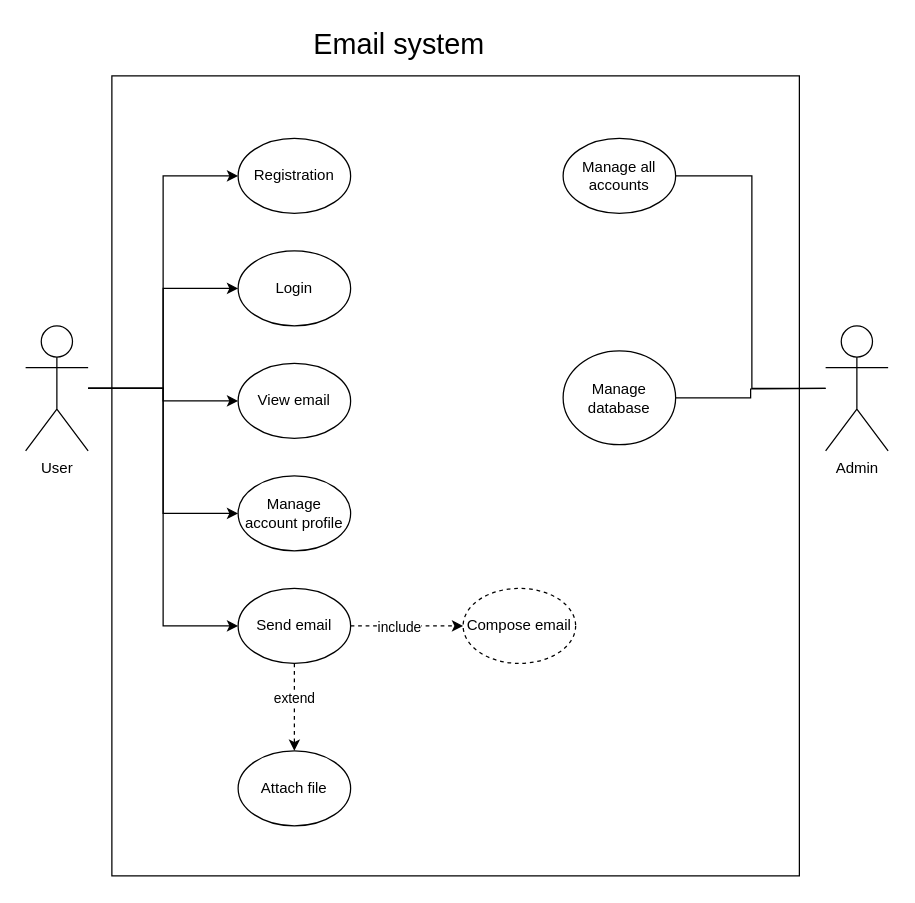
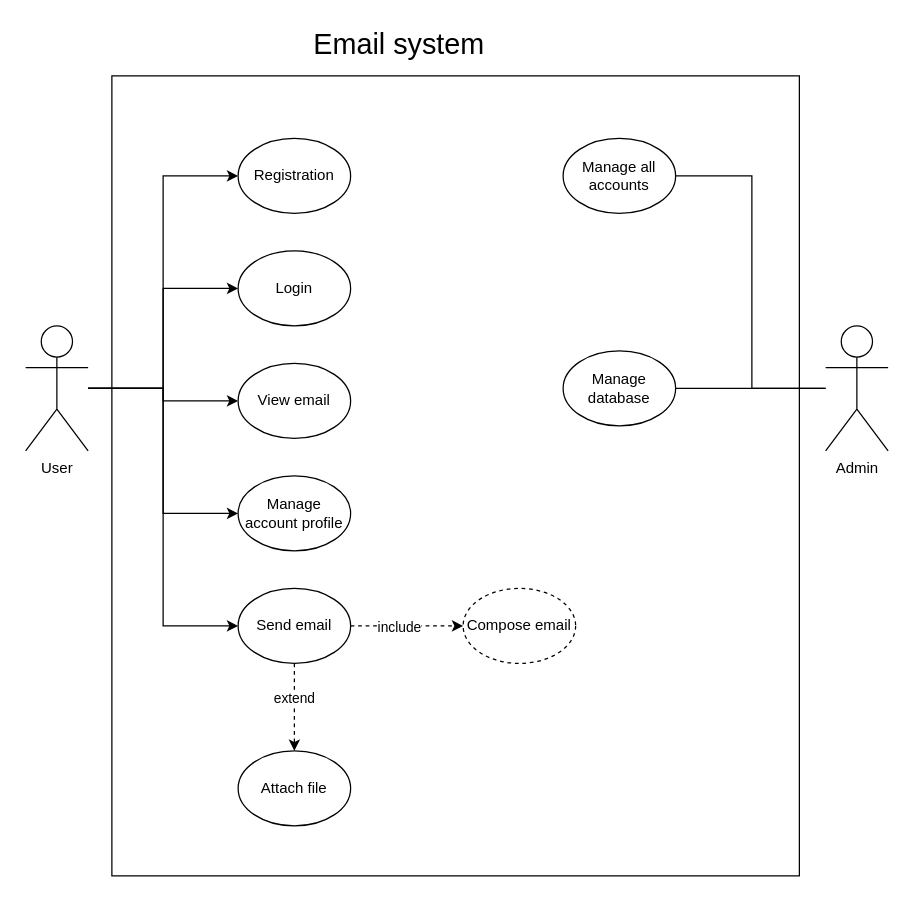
node "Manage database": size 113x94 -> 113x75
